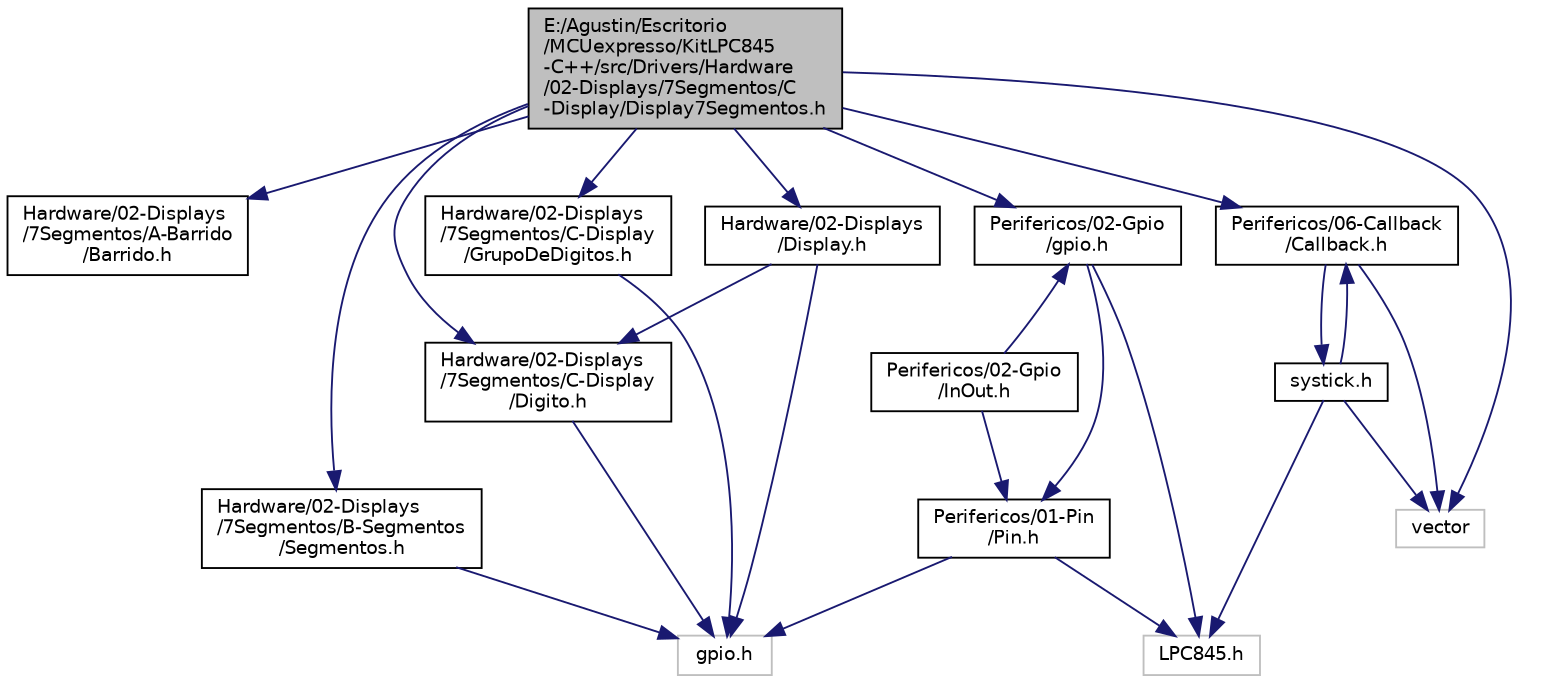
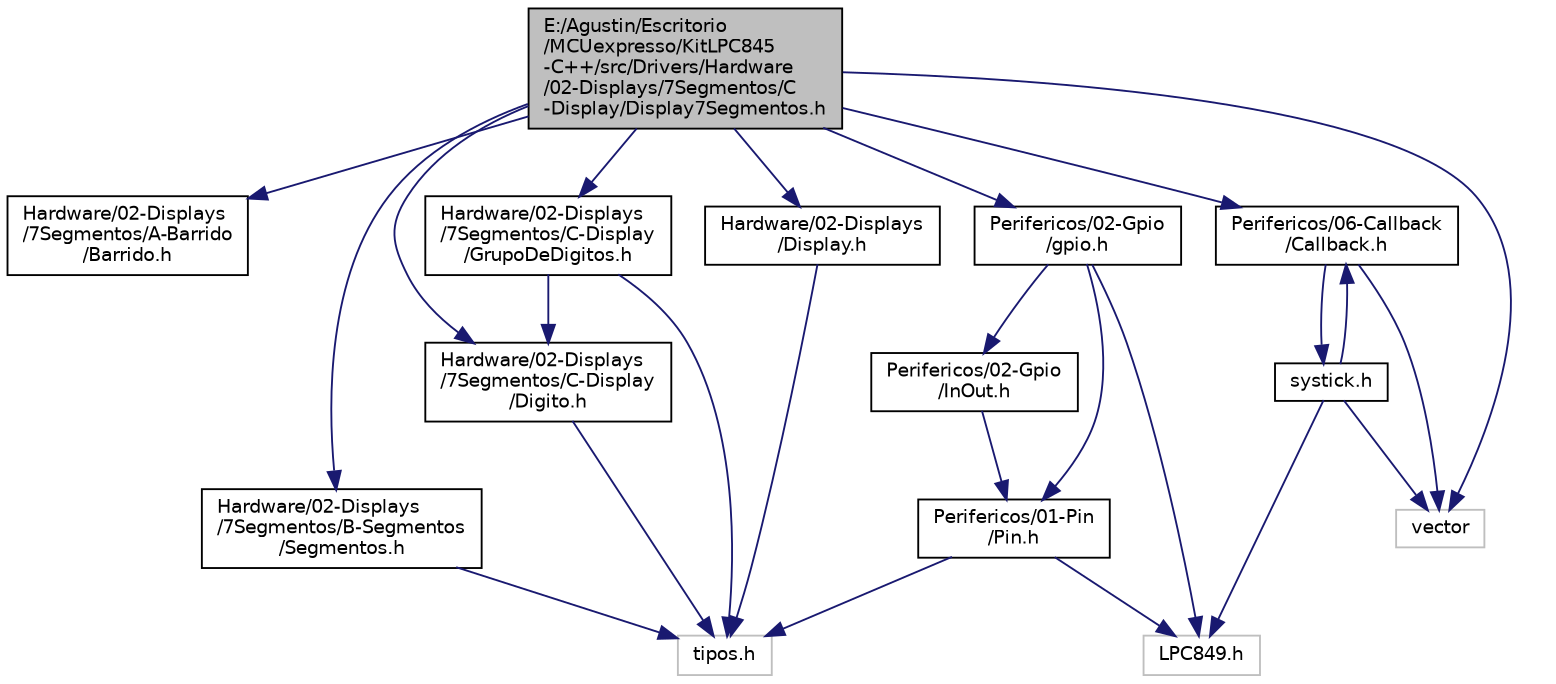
edge "Hardware/02-Displays /Display.h" -> "Hardware/02-Displays /7Segmentos/C-Display /Digito.h": now "Hardware/02-Displays /7Segmentos/C-Display /GrupoDeDigitos.h" -> "Hardware/02-Displays /7Segmentos/C-Display /Digito.h"
edge "Perifericos/02-Gpio /InOut.h" -> "Perifericos/02-Gpio /gpio.h": reversed
node "gpio.h": label "gpio.h" -> "tipos.h"
node "LPC845.h": label "LPC845.h" -> "LPC849.h"
